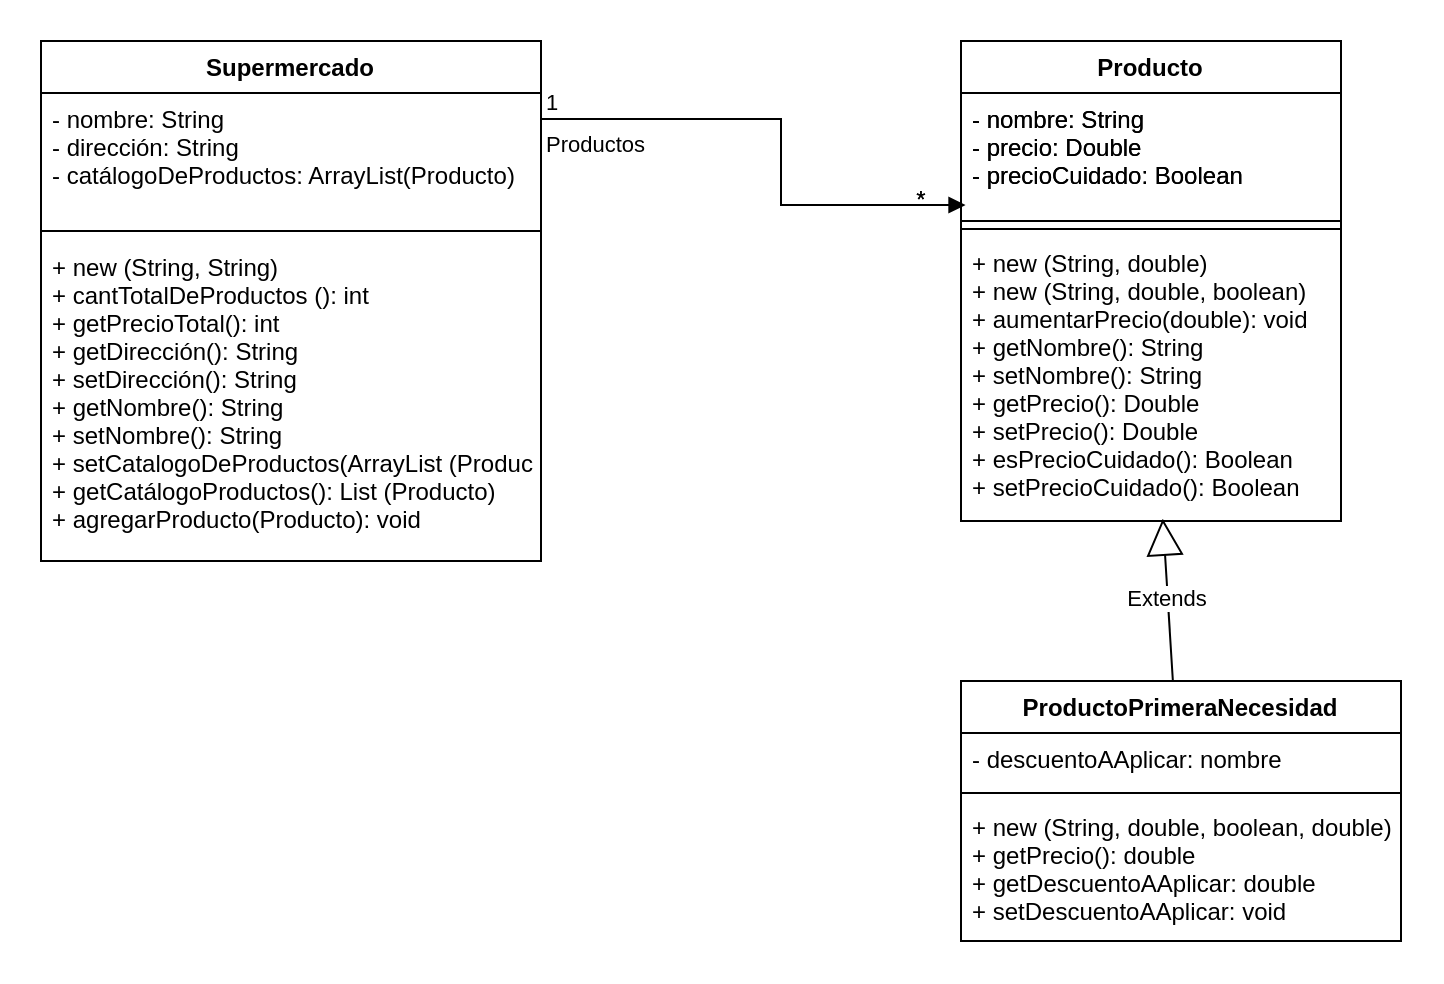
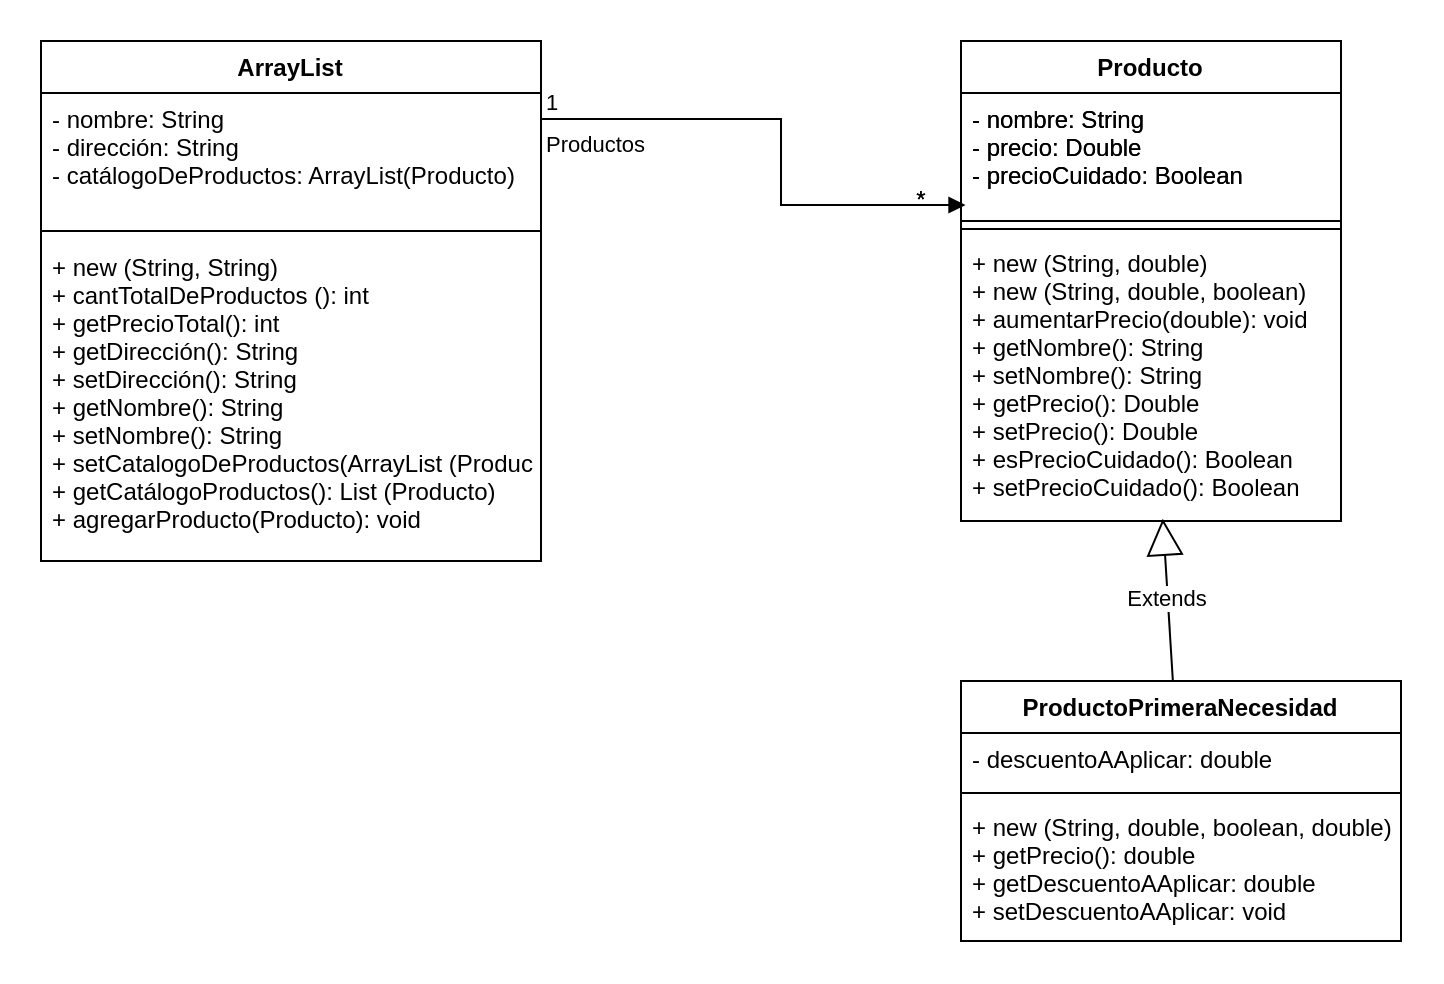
node "Supermercado": label "Supermercado" -> "ArrayList"
node "- descuentoAAplicar: nombre": label "- descuentoAAplicar: nombre" -> "- descuentoAAplicar: double"
